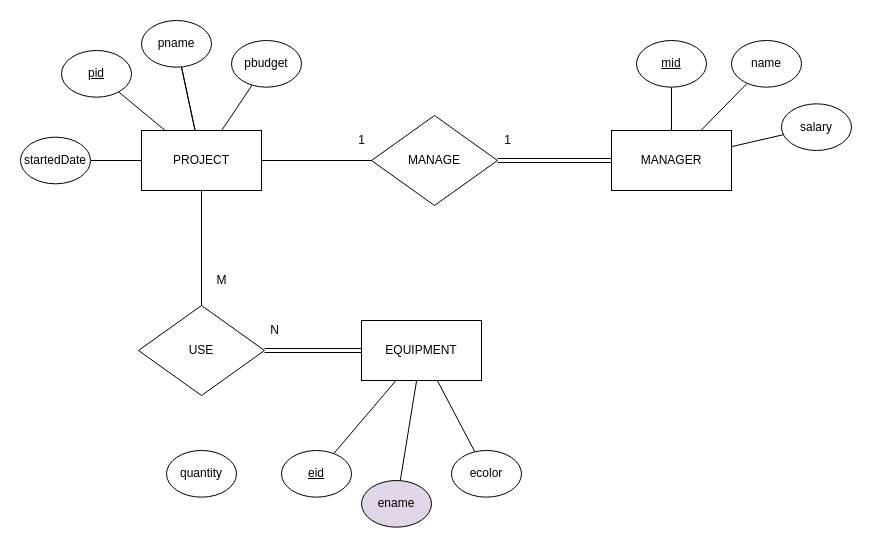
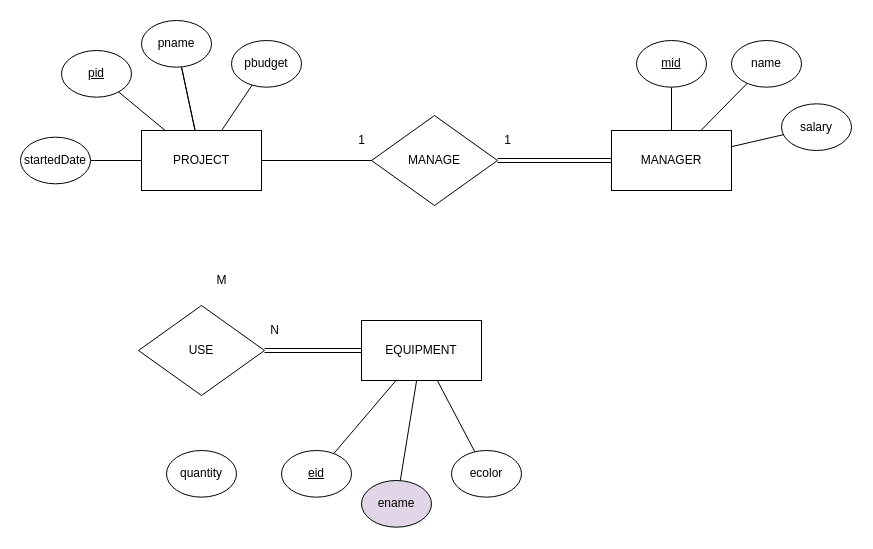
edge "PROJECT" -- "USE": removed
